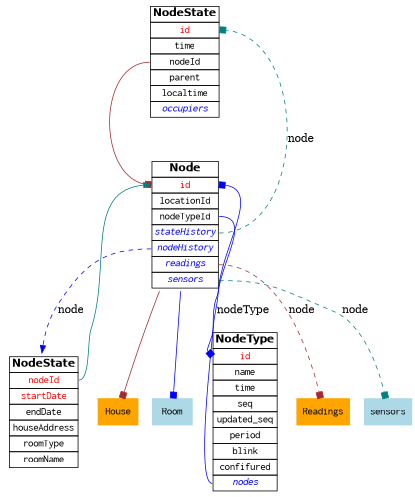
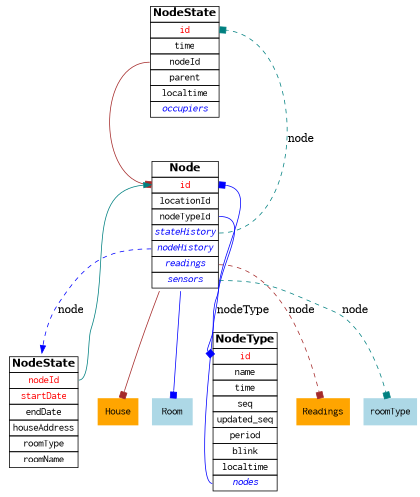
node "sensors": label "sensors" -> "roomType"
node "NodeType": text "confifured" -> "localtime"
